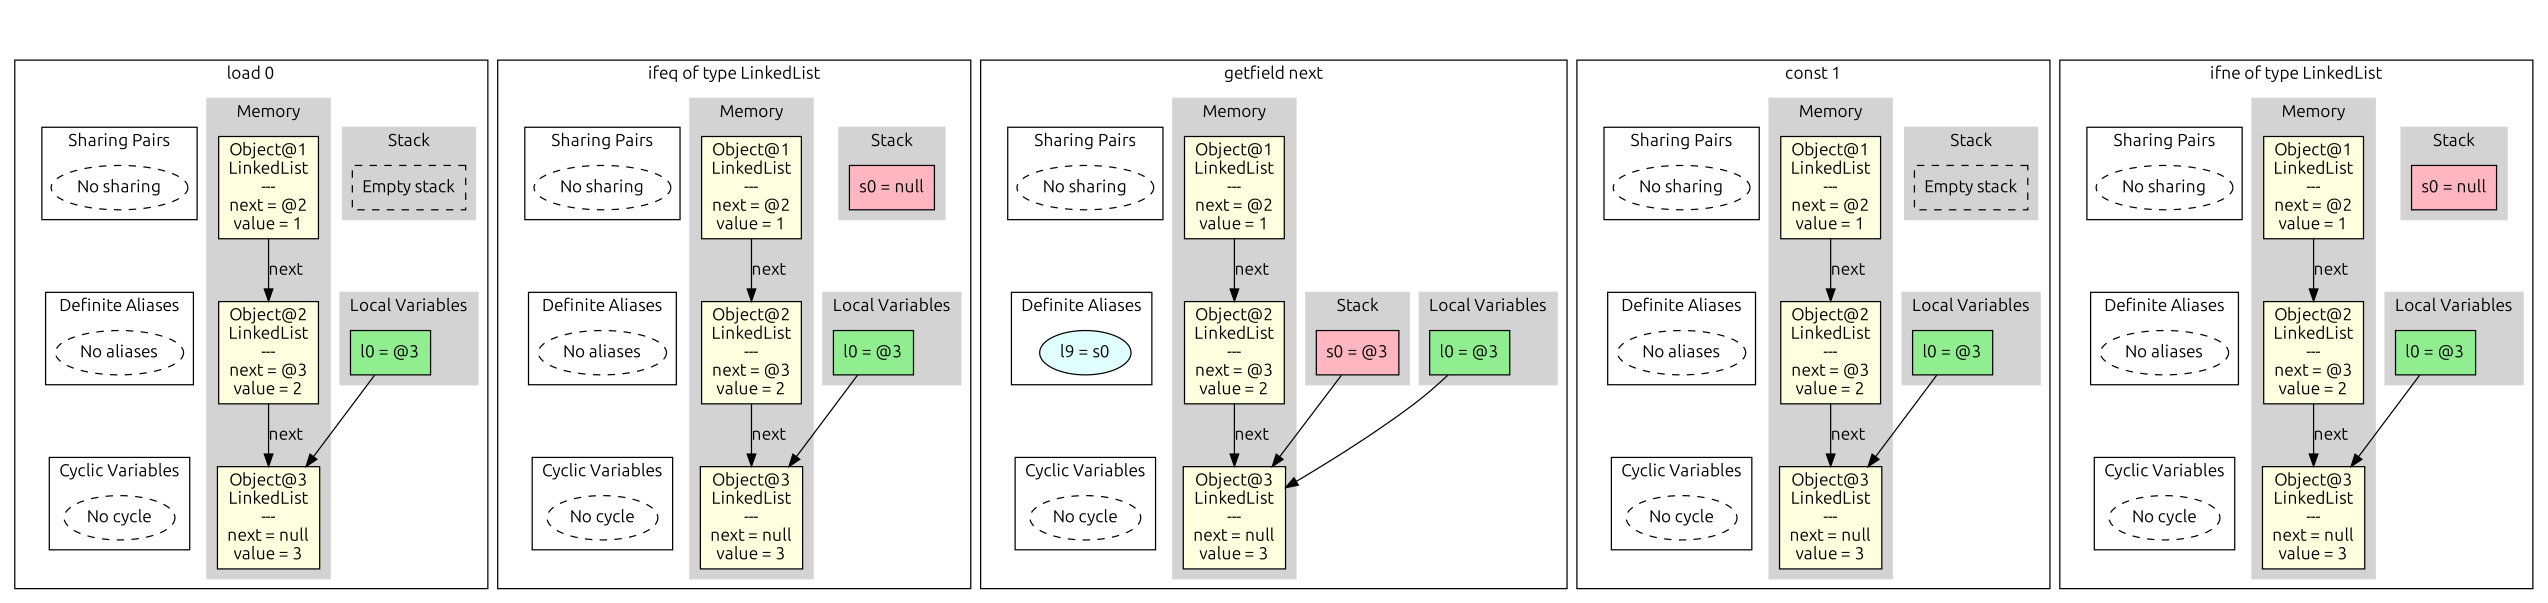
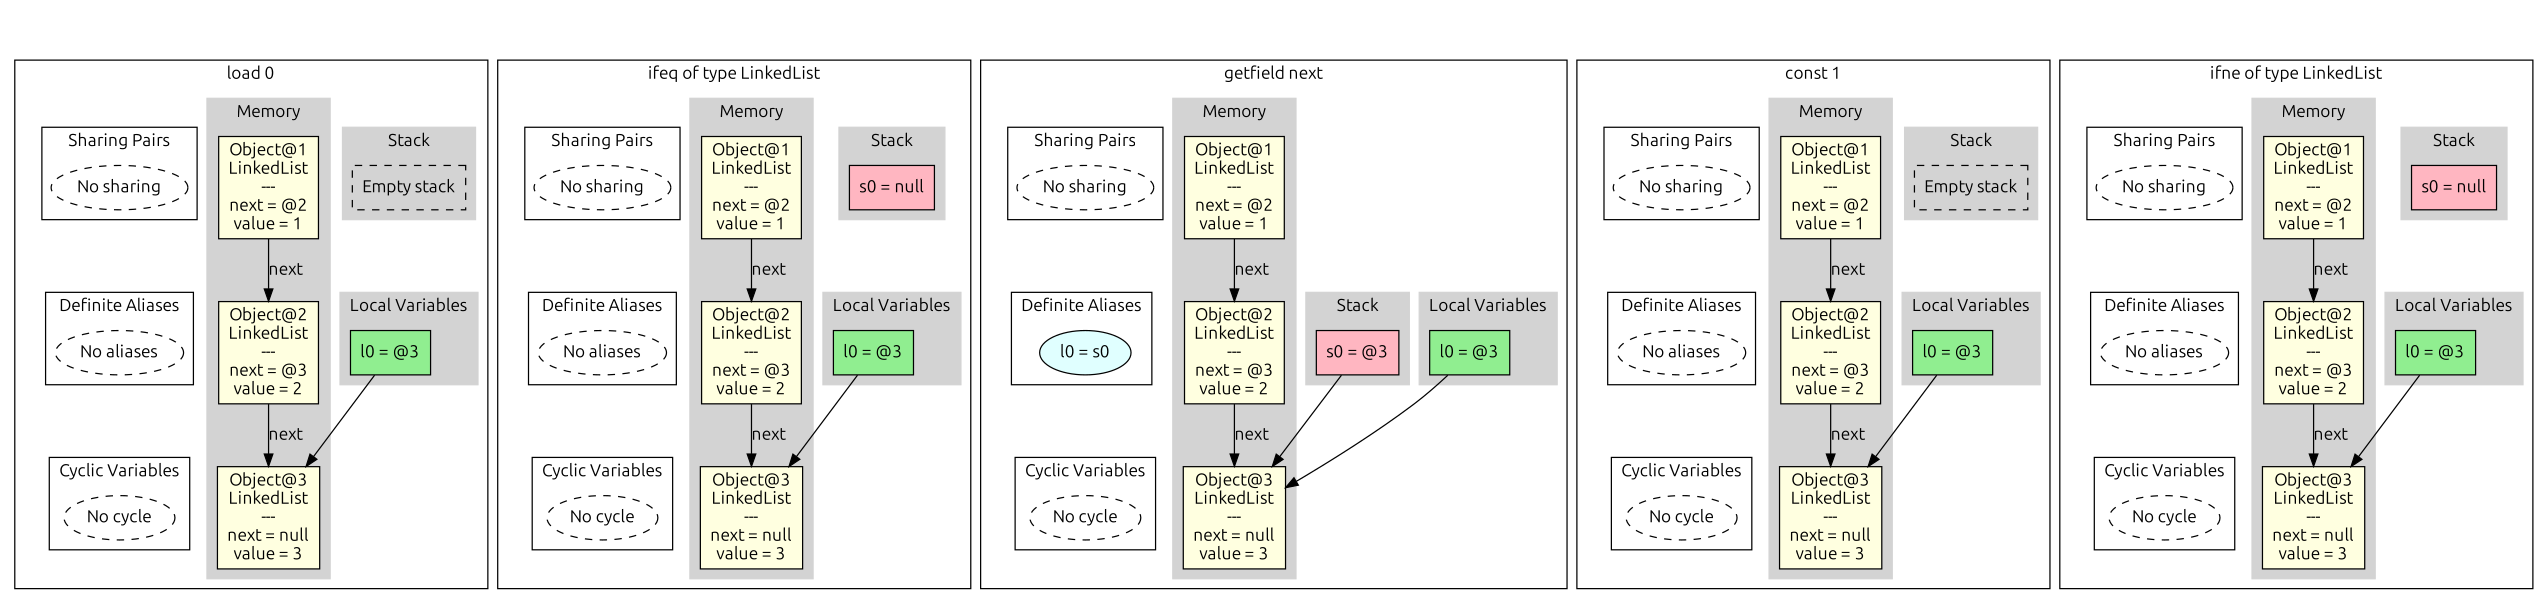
node "l9 = s0": label "l9 = s0" -> "l0 = s0"
